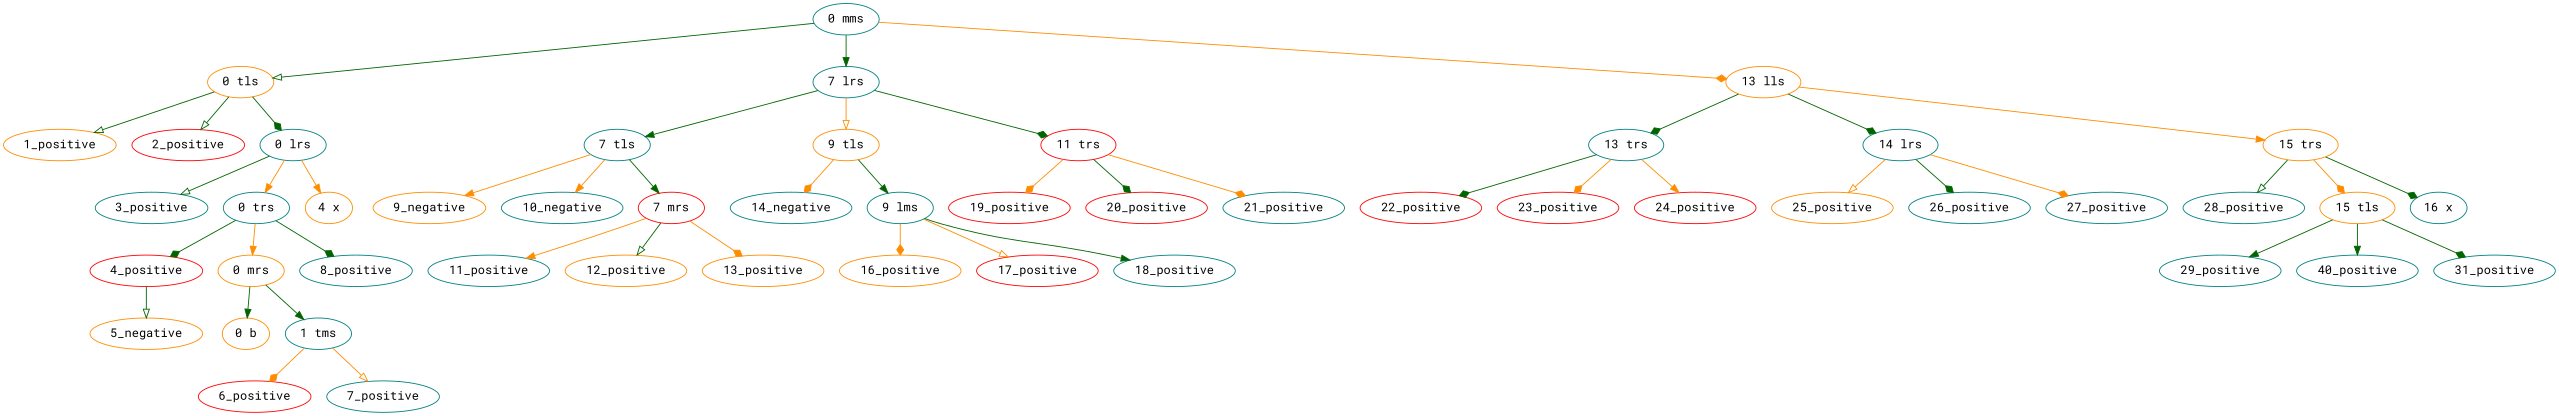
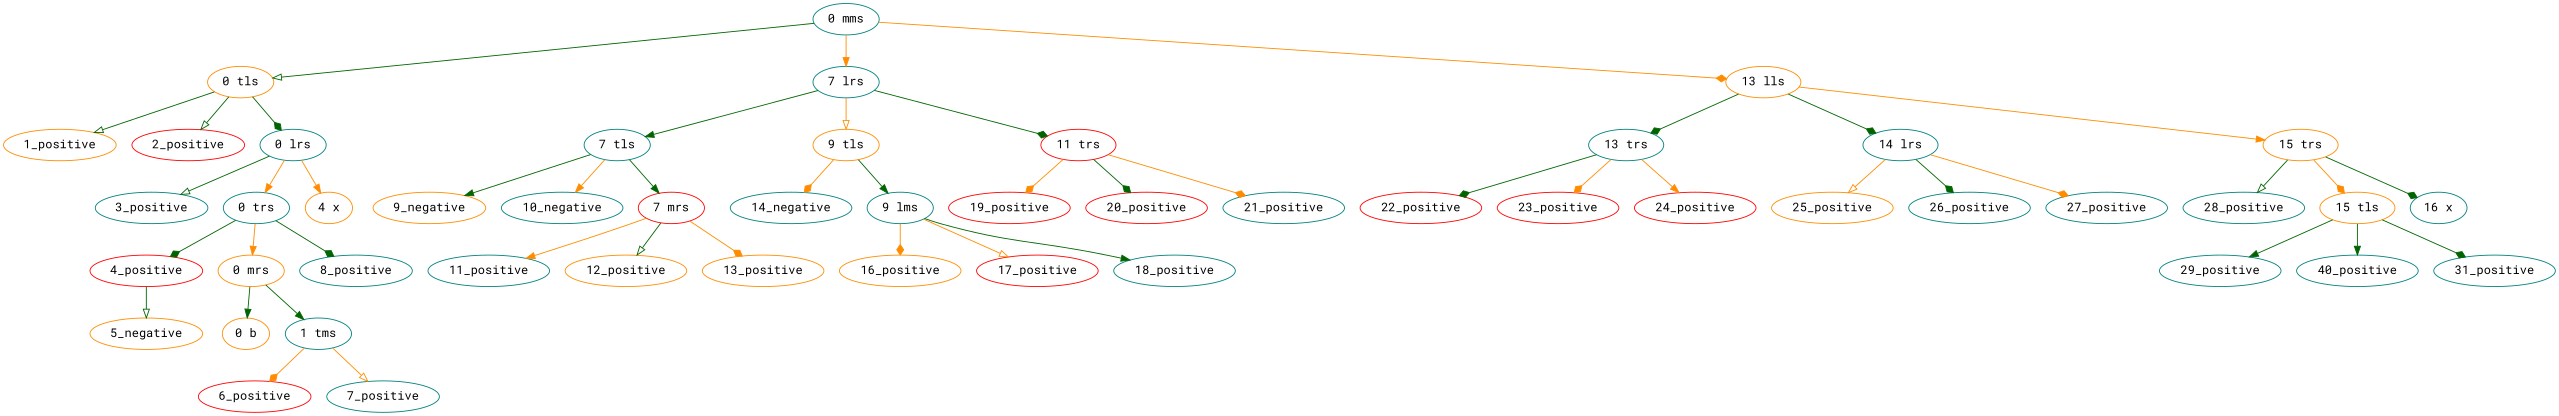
edge "0 mms" -> "7 lrs": color darkgreen -> darkorange
edge "7 tls" -> "9_negative": color darkorange -> darkgreen
